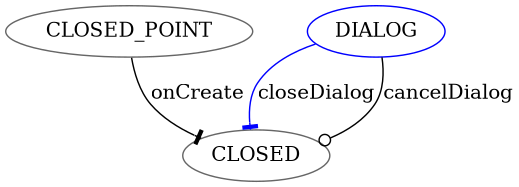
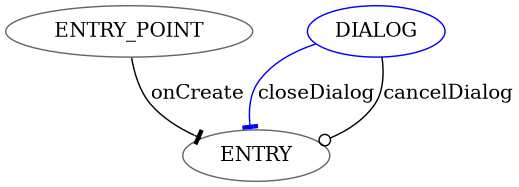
node "CLOSED_POINT": label "CLOSED_POINT" -> "ENTRY_POINT"
node "CLOSED": label "CLOSED" -> "ENTRY"
